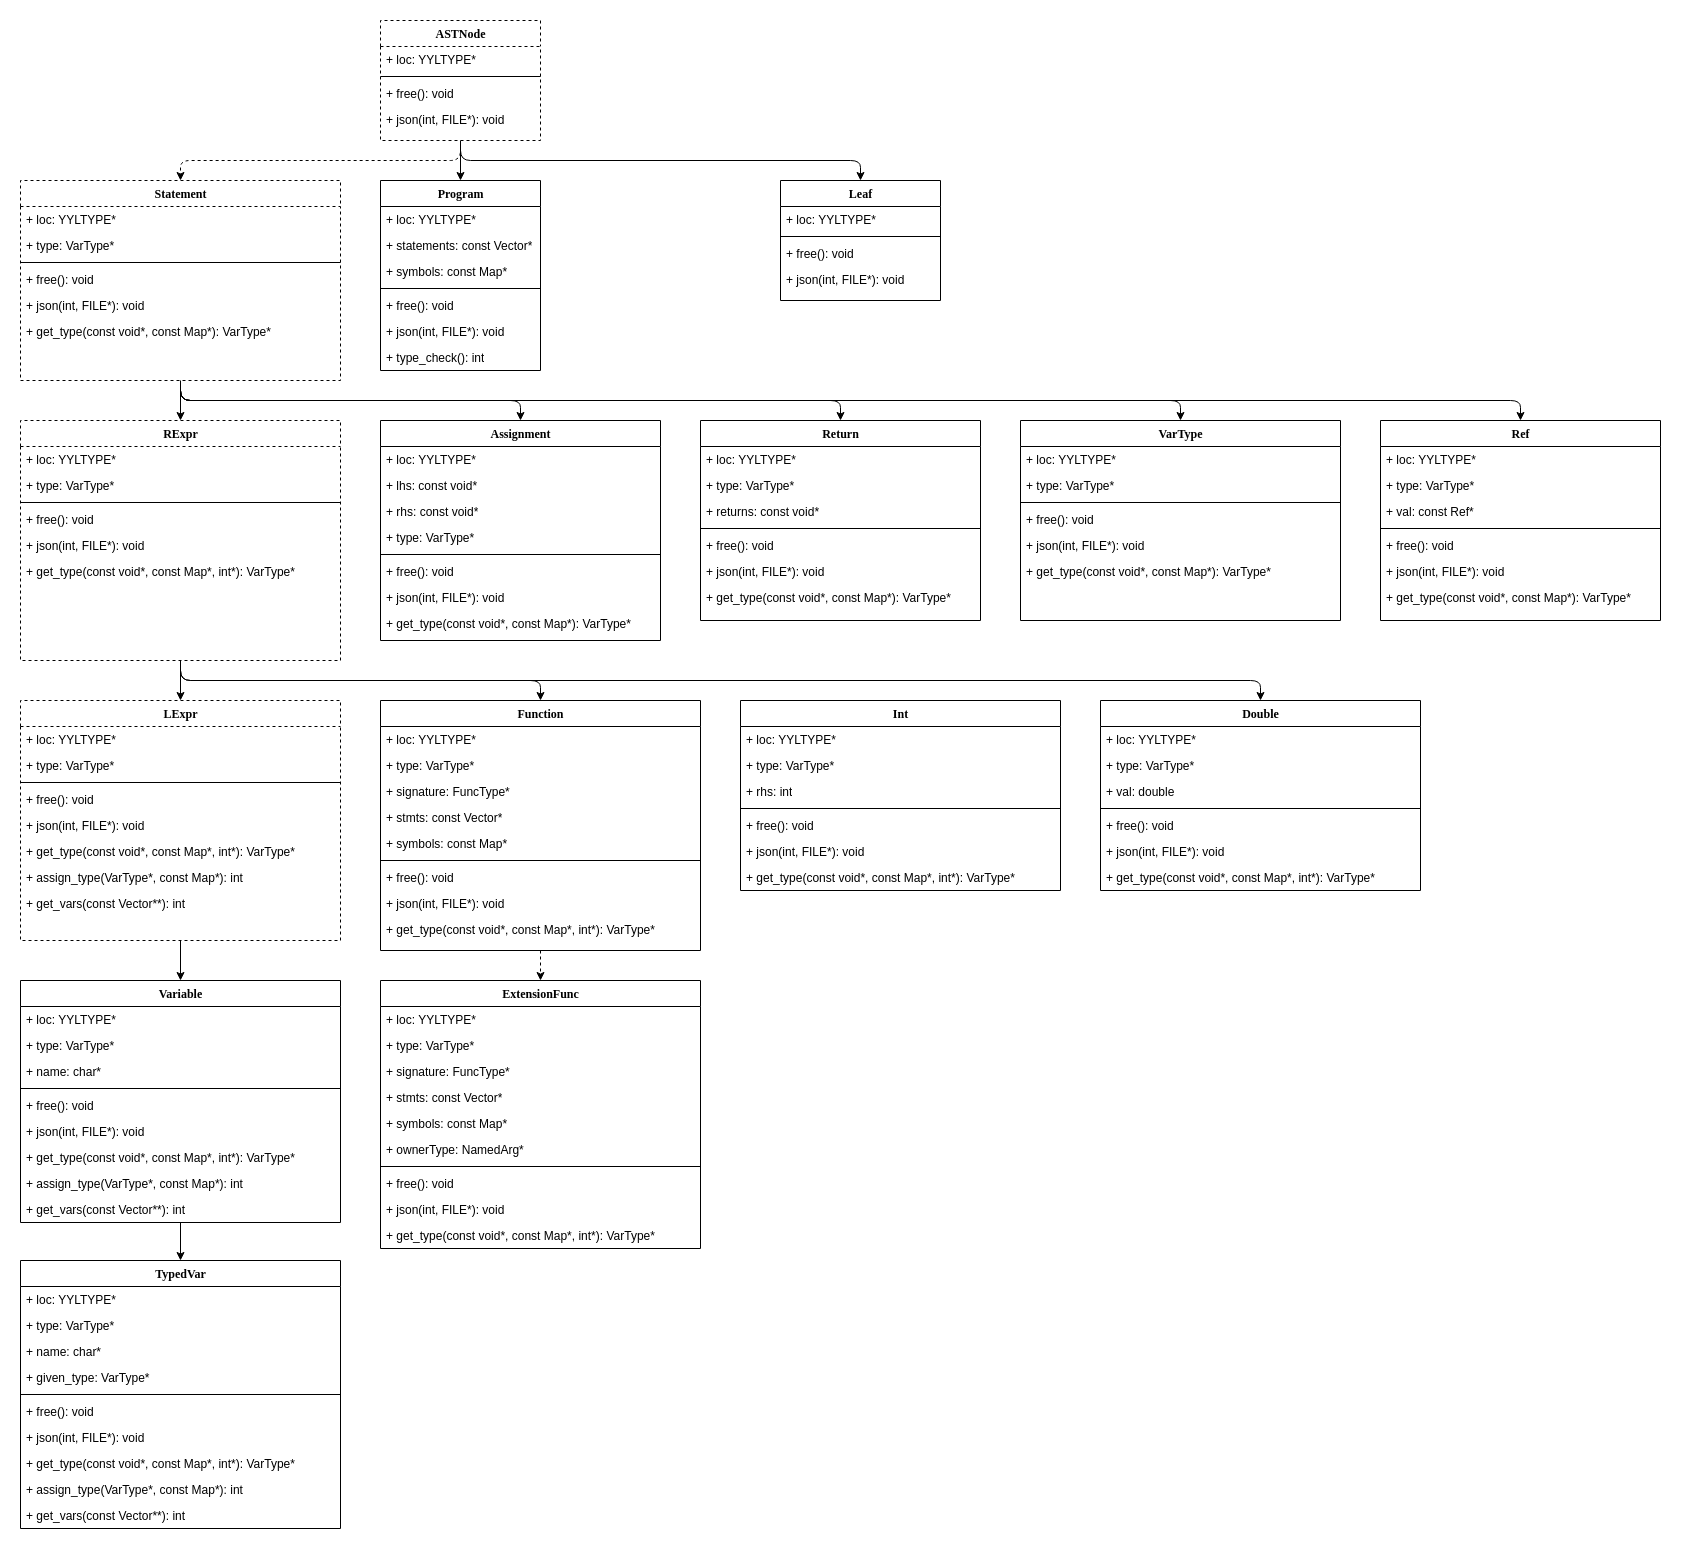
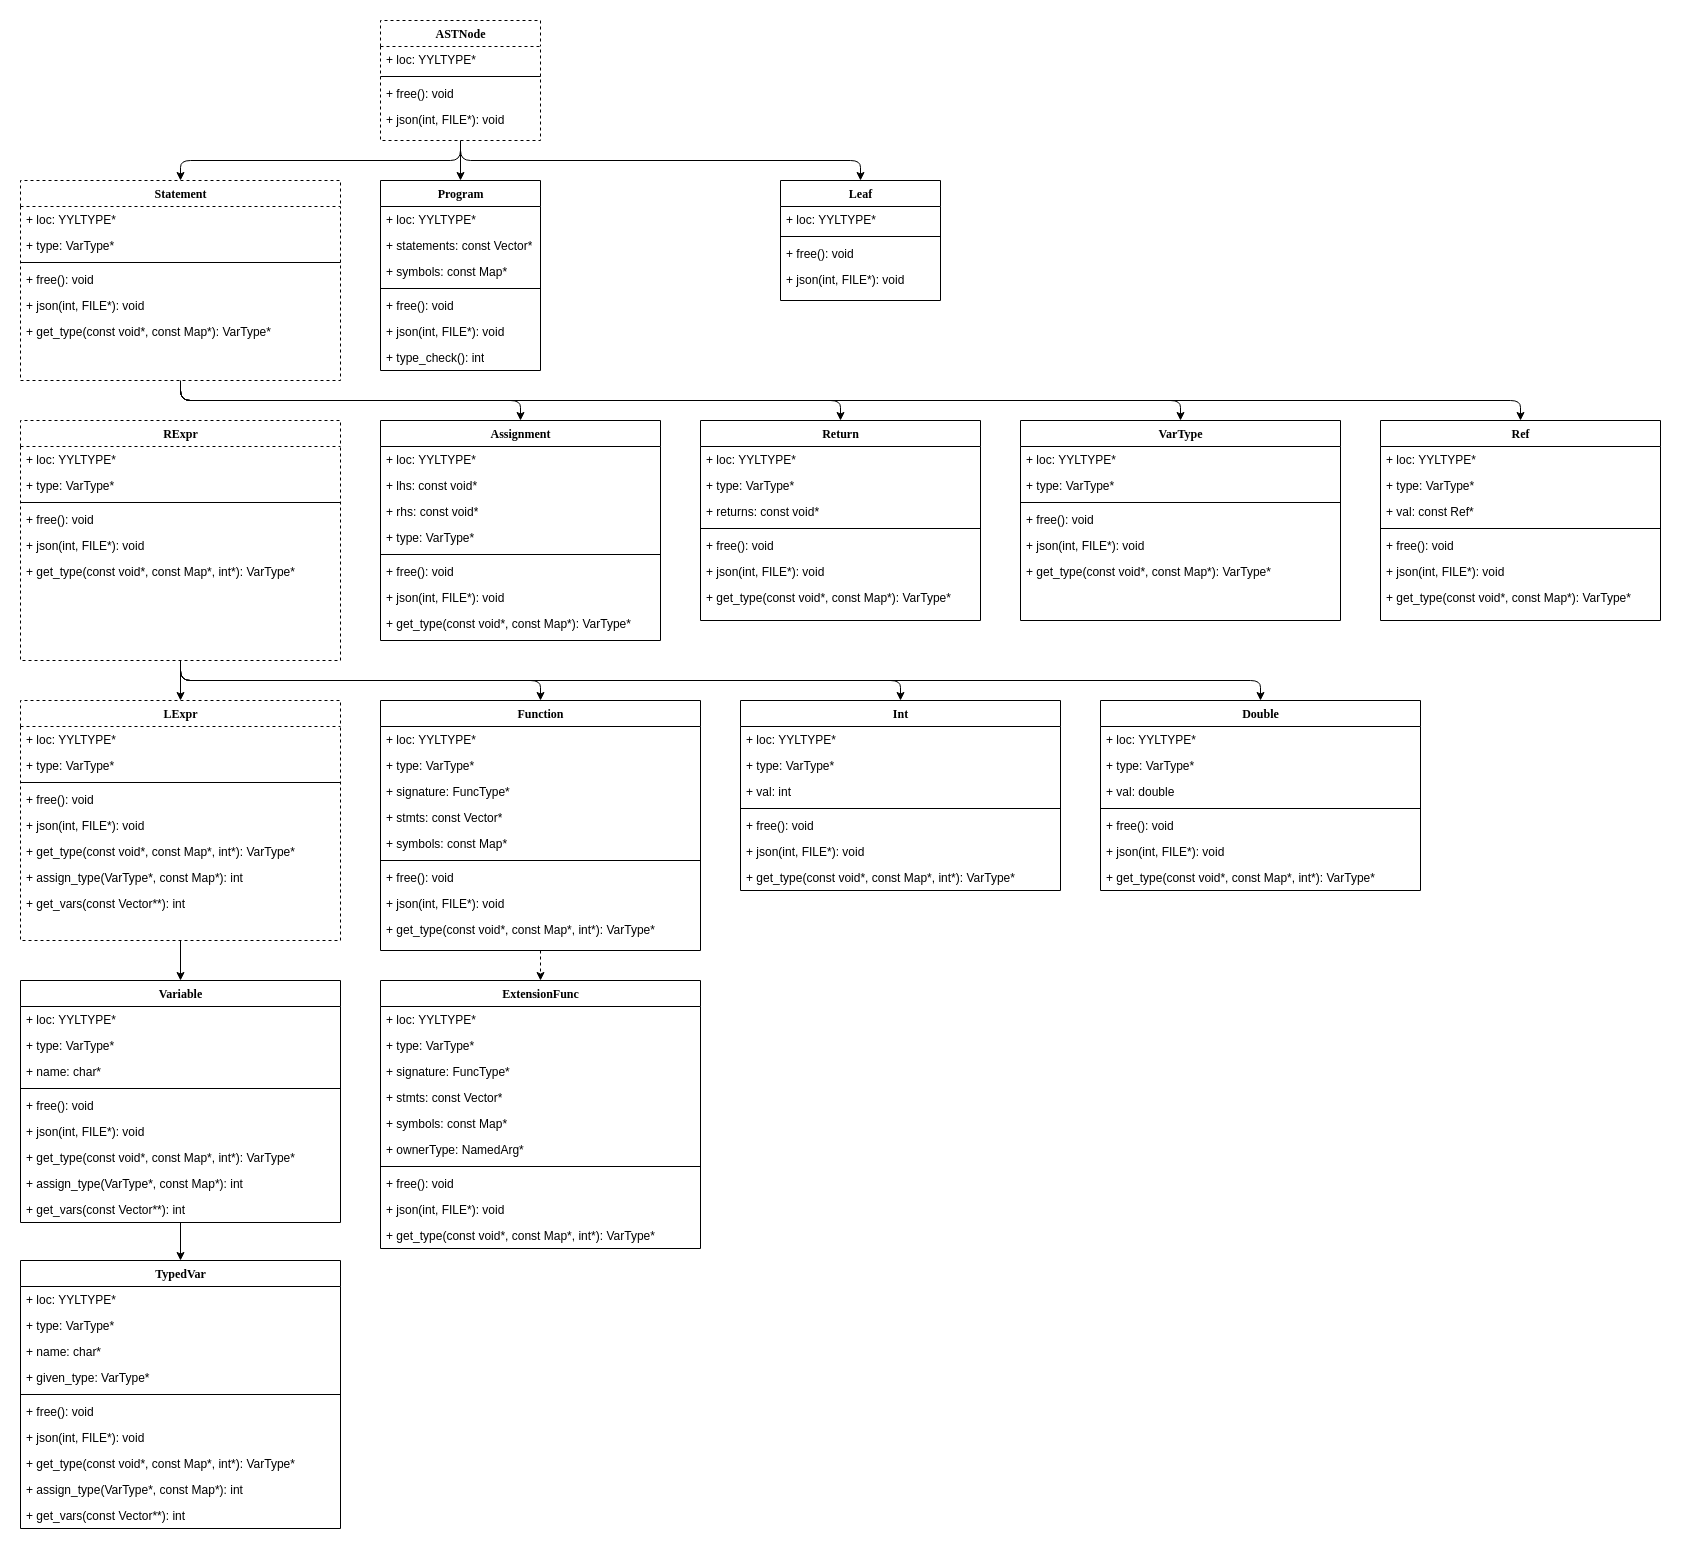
edge "ASTNode" -> "Statement": style dashed -> solid
edge "Statement" -> "RExpr": removed
edge "RExpr" -> "Int": added
node "+ rhs: int": label "+ rhs: int" -> "+ val: int"
